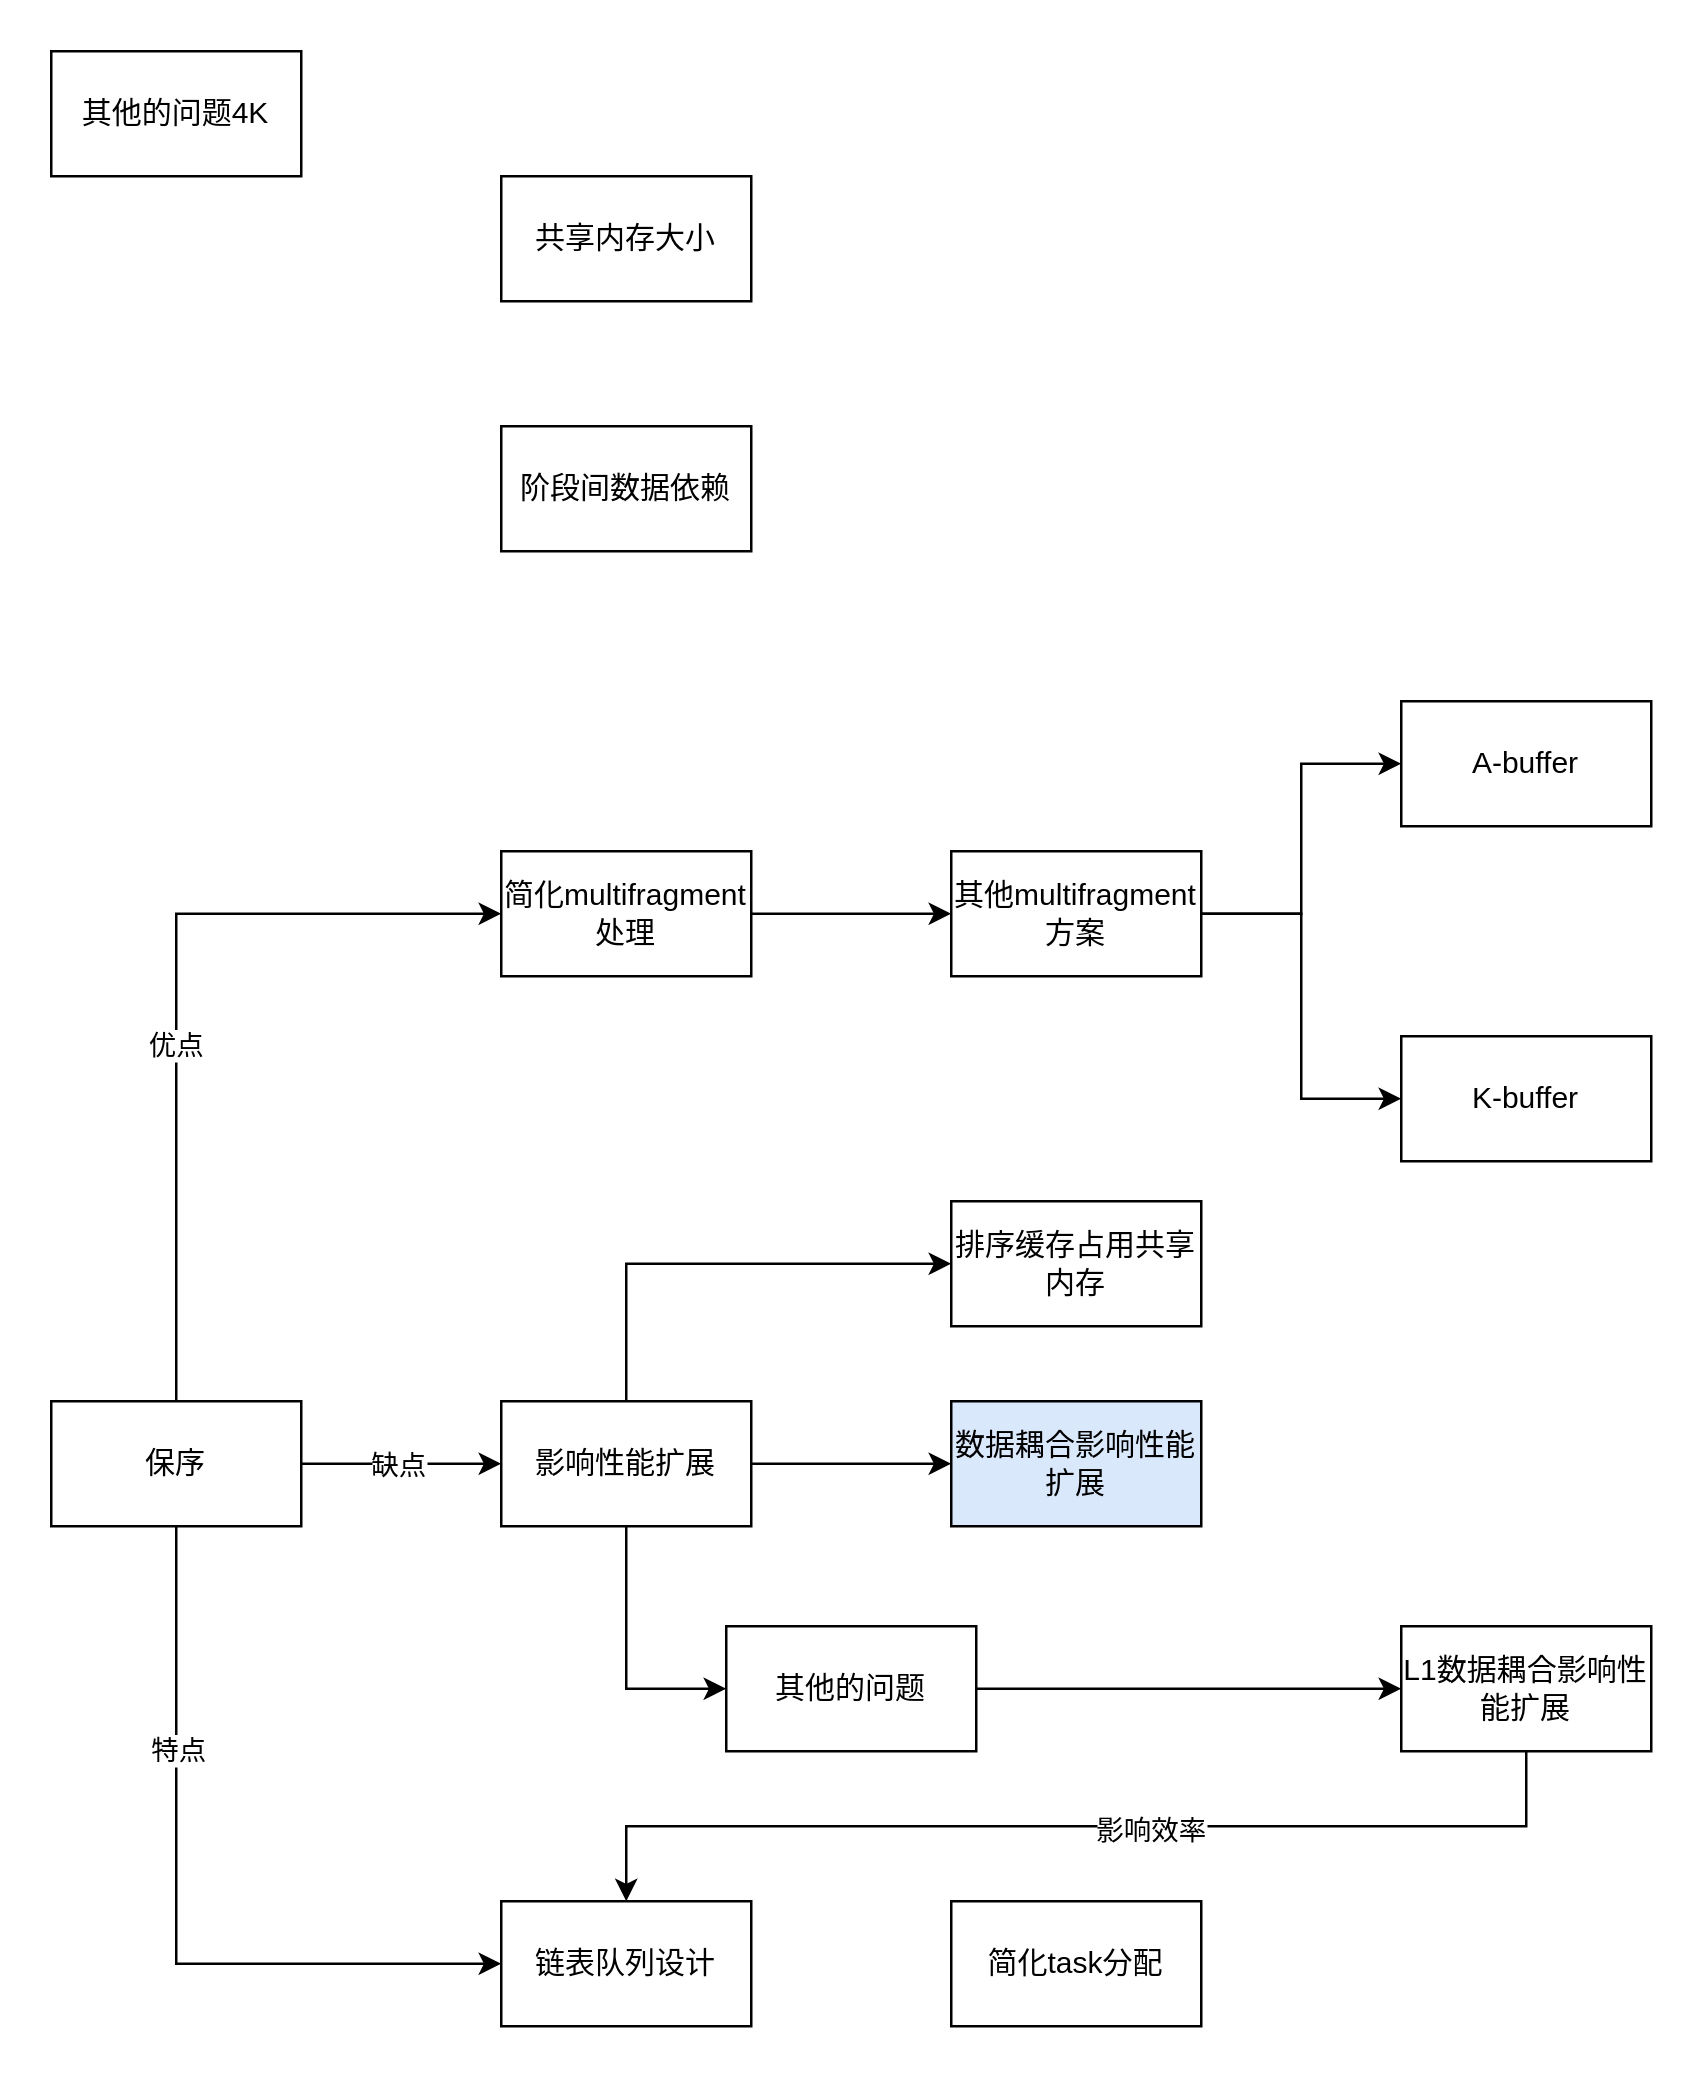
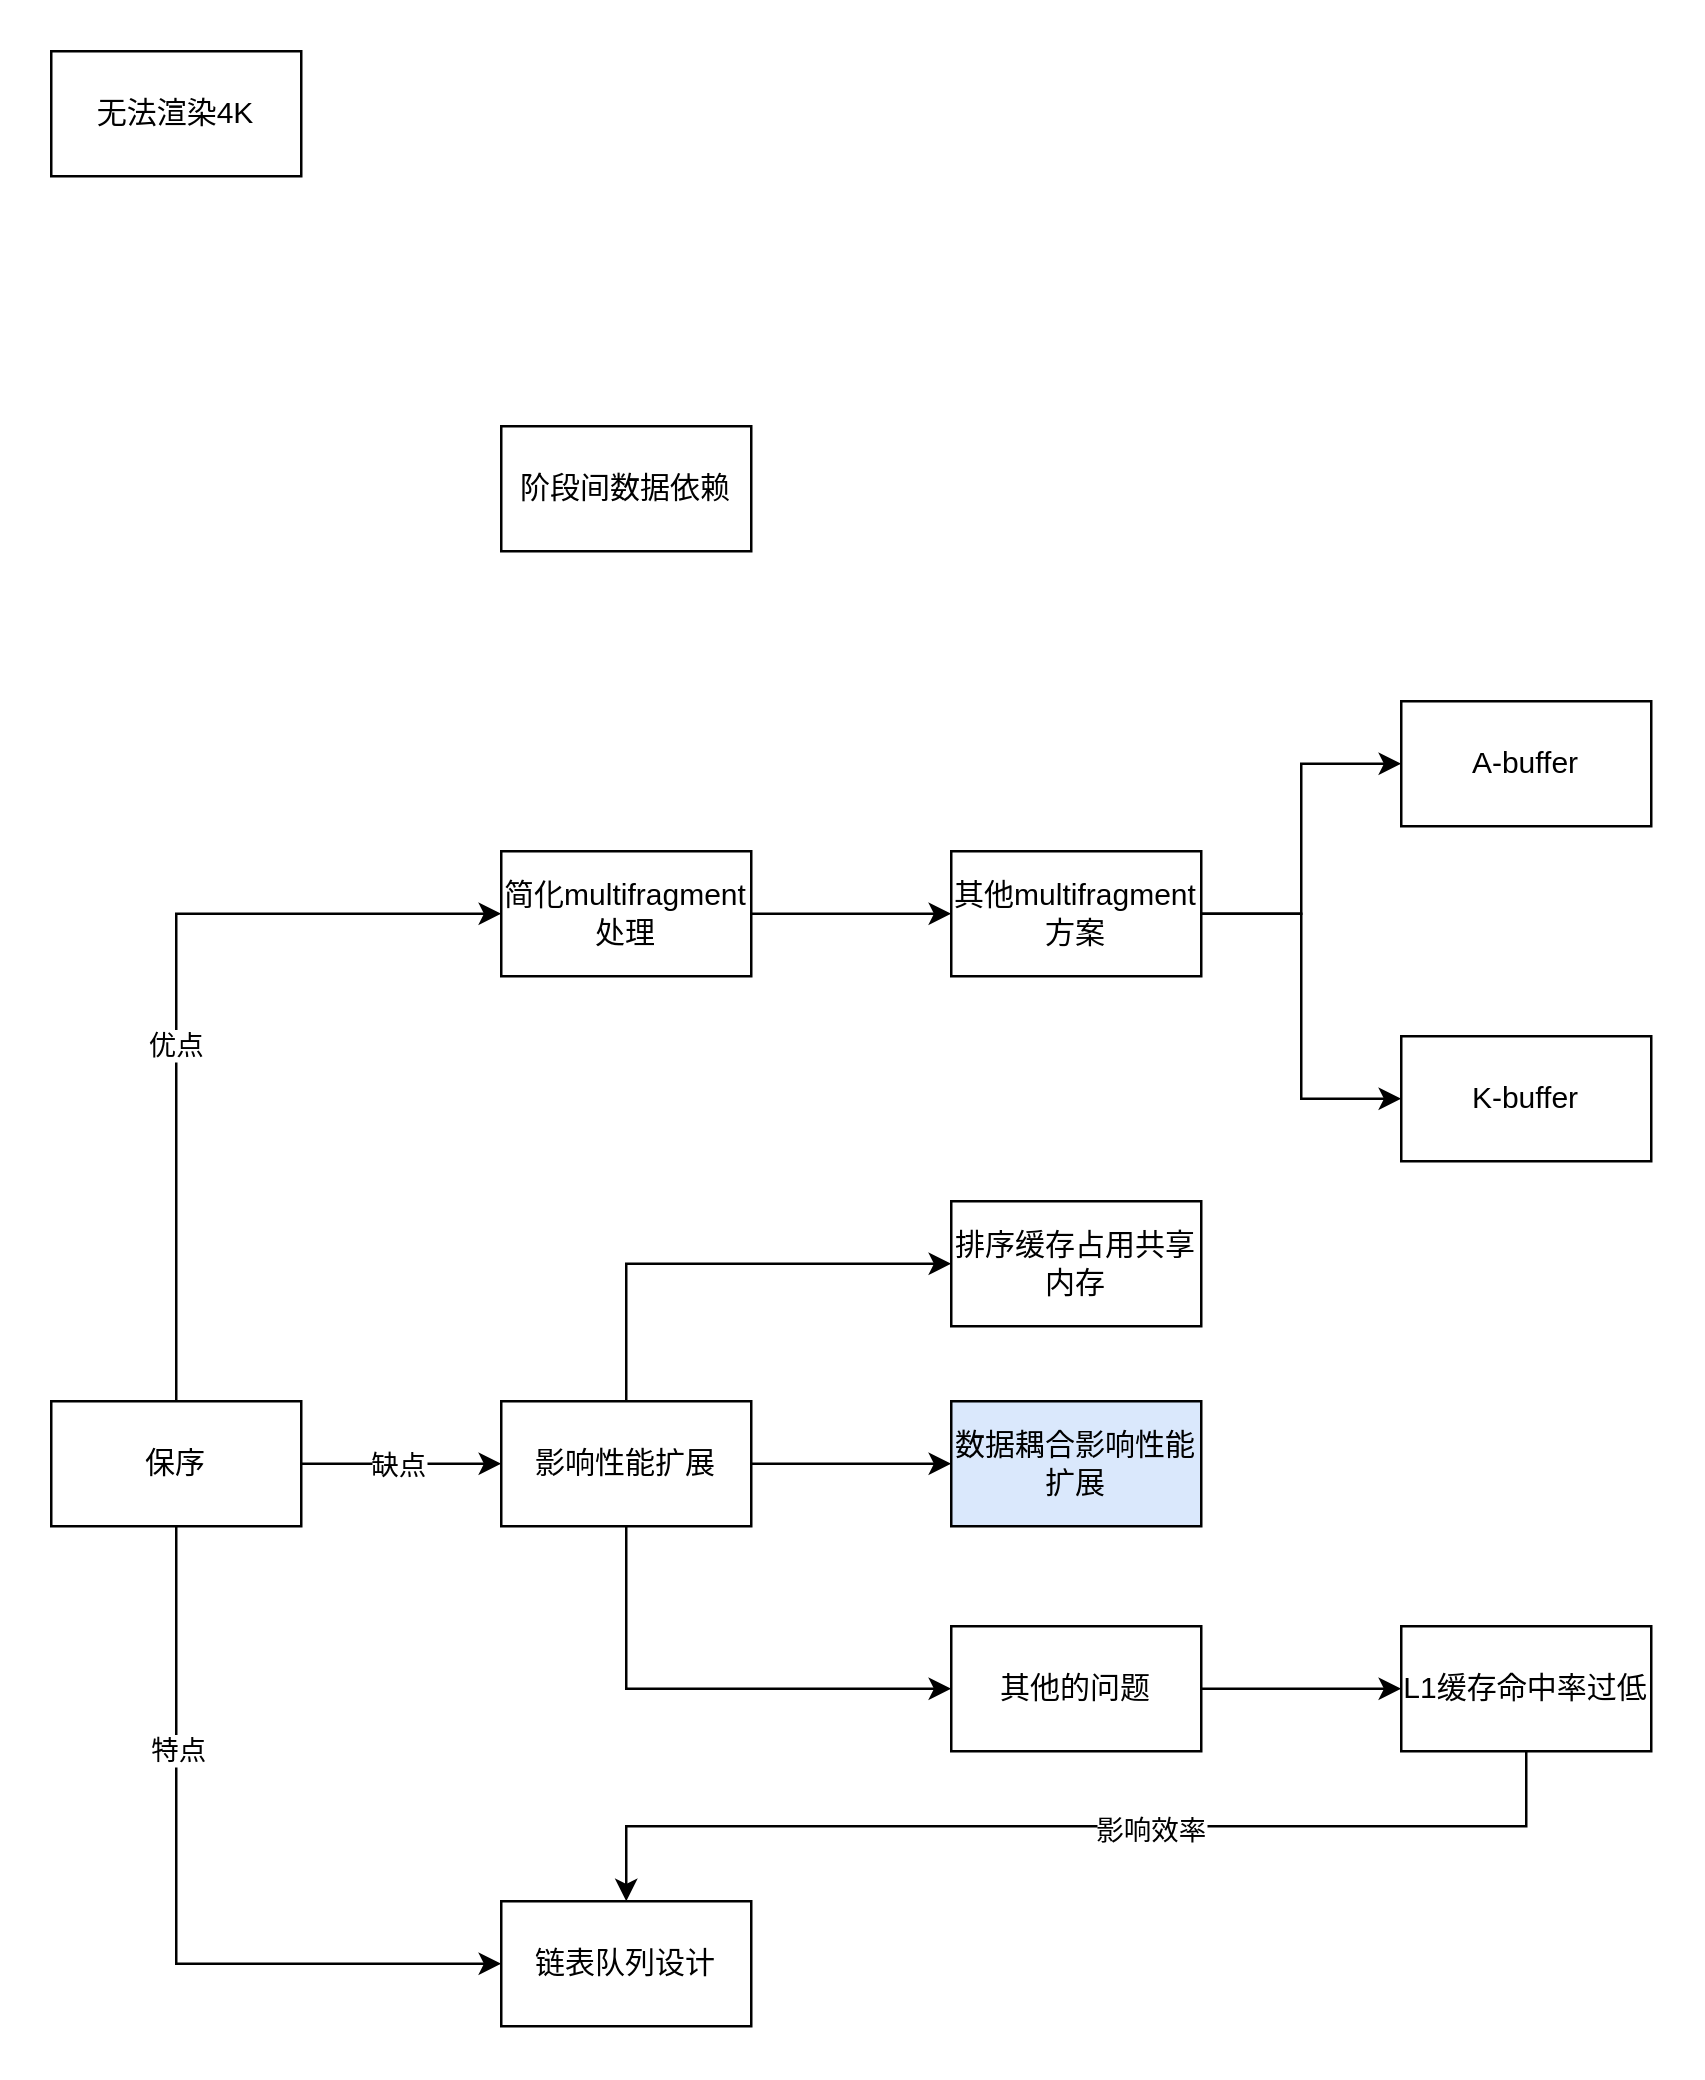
node "其他的问题4K": label "其他的问题4K" -> "无法渲染4K"
node "共享内存大小": removed
node "其他的问题": moved (851, 1689) -> (1076, 1689)
node "L1数据耦合影响性能扩展": label "L1数据耦合影响性能扩展" -> "L1缓存命中率过低"
node "简化task分配": removed
